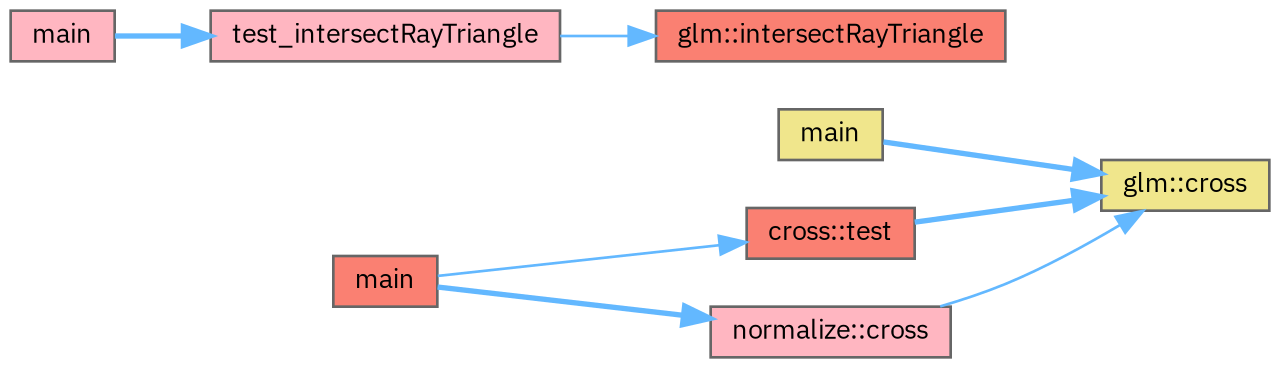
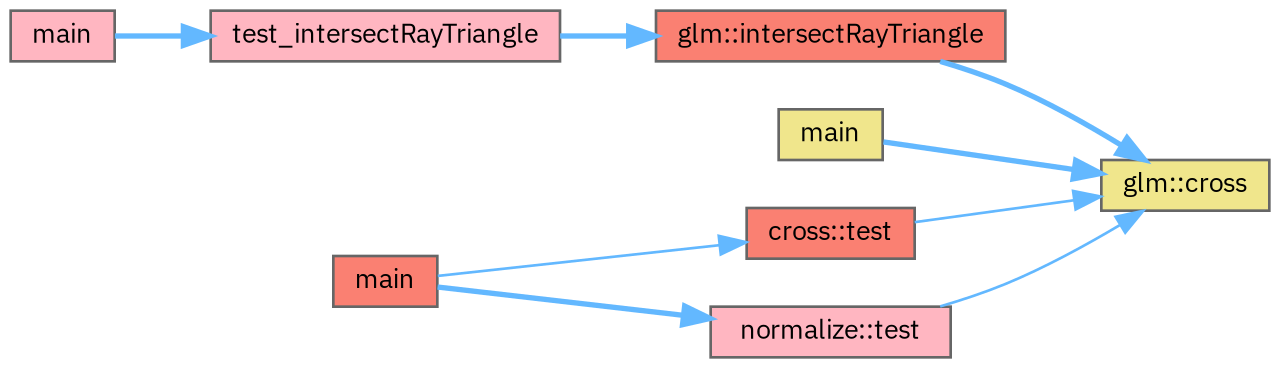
edge "test_intersectRayTriangle" -> "glm::intersectRayTriangle": style solid -> bold
edge "glm::intersectRayTriangle" -> "glm::cross": added
edge "cross::test" -> "glm::cross": style bold -> solid
node "normalize::cross": label "normalize::cross" -> "normalize::test"
